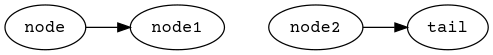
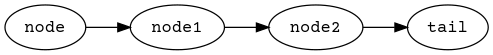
edge "node1" -> "node2": added
